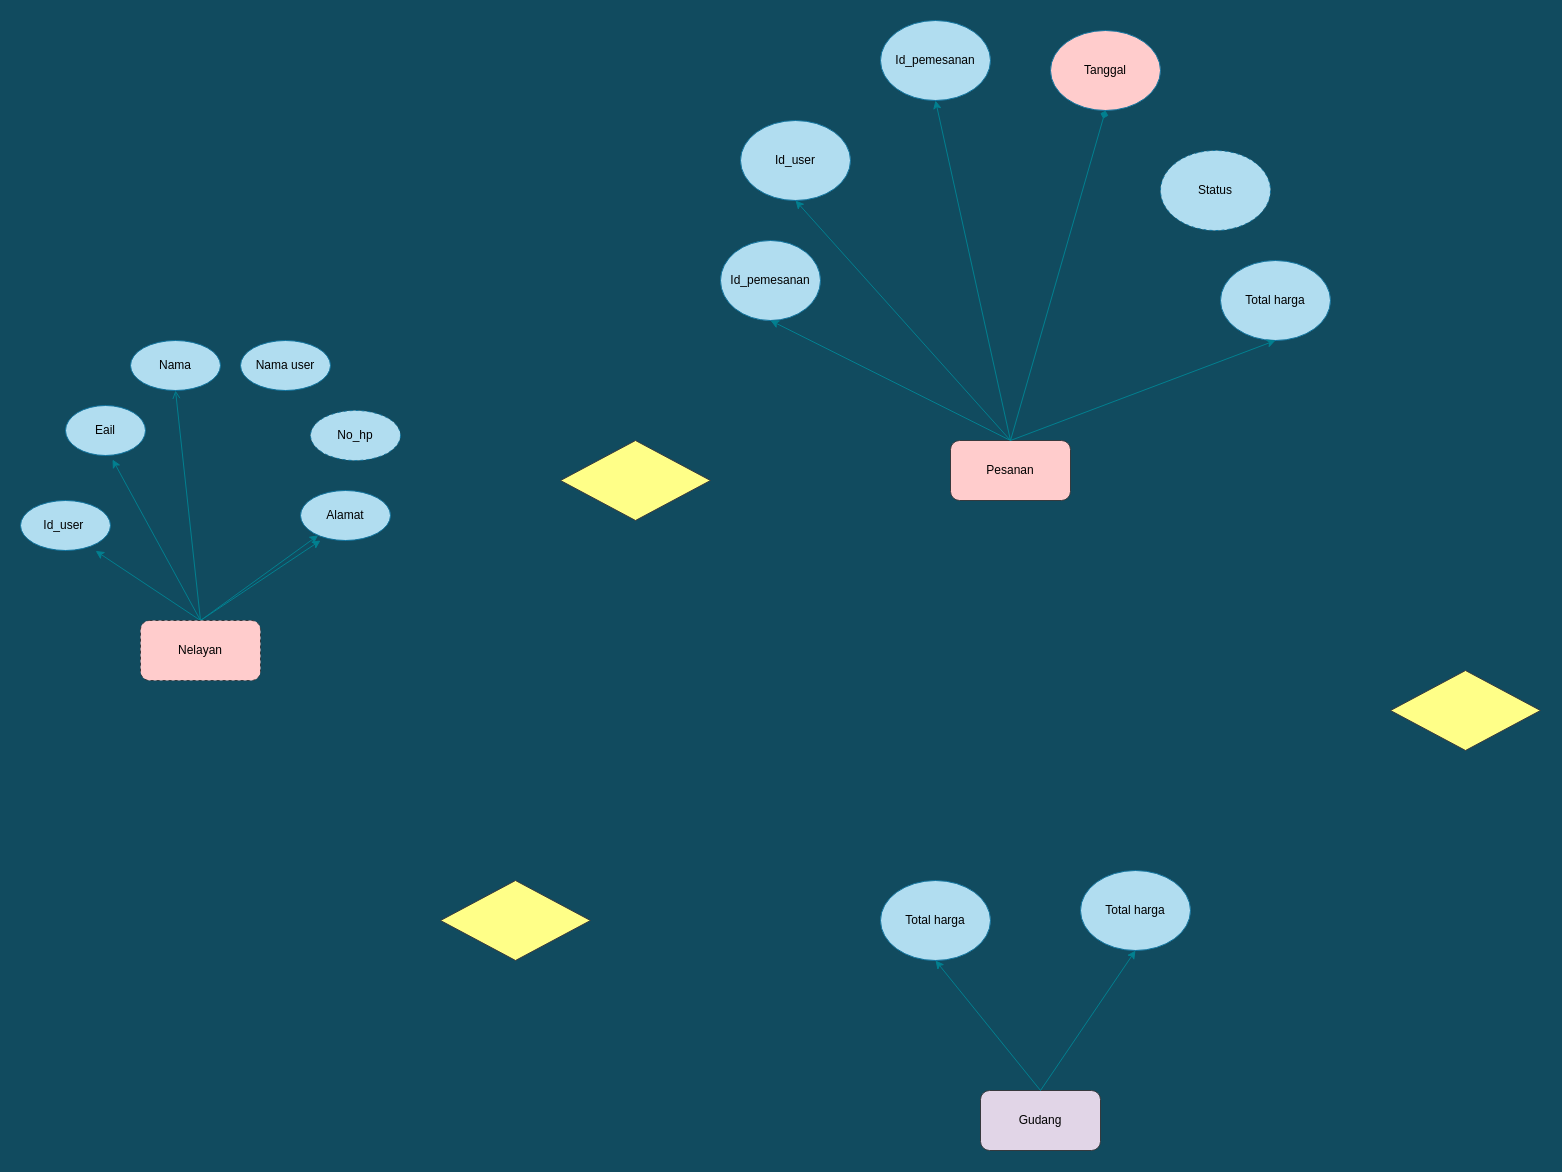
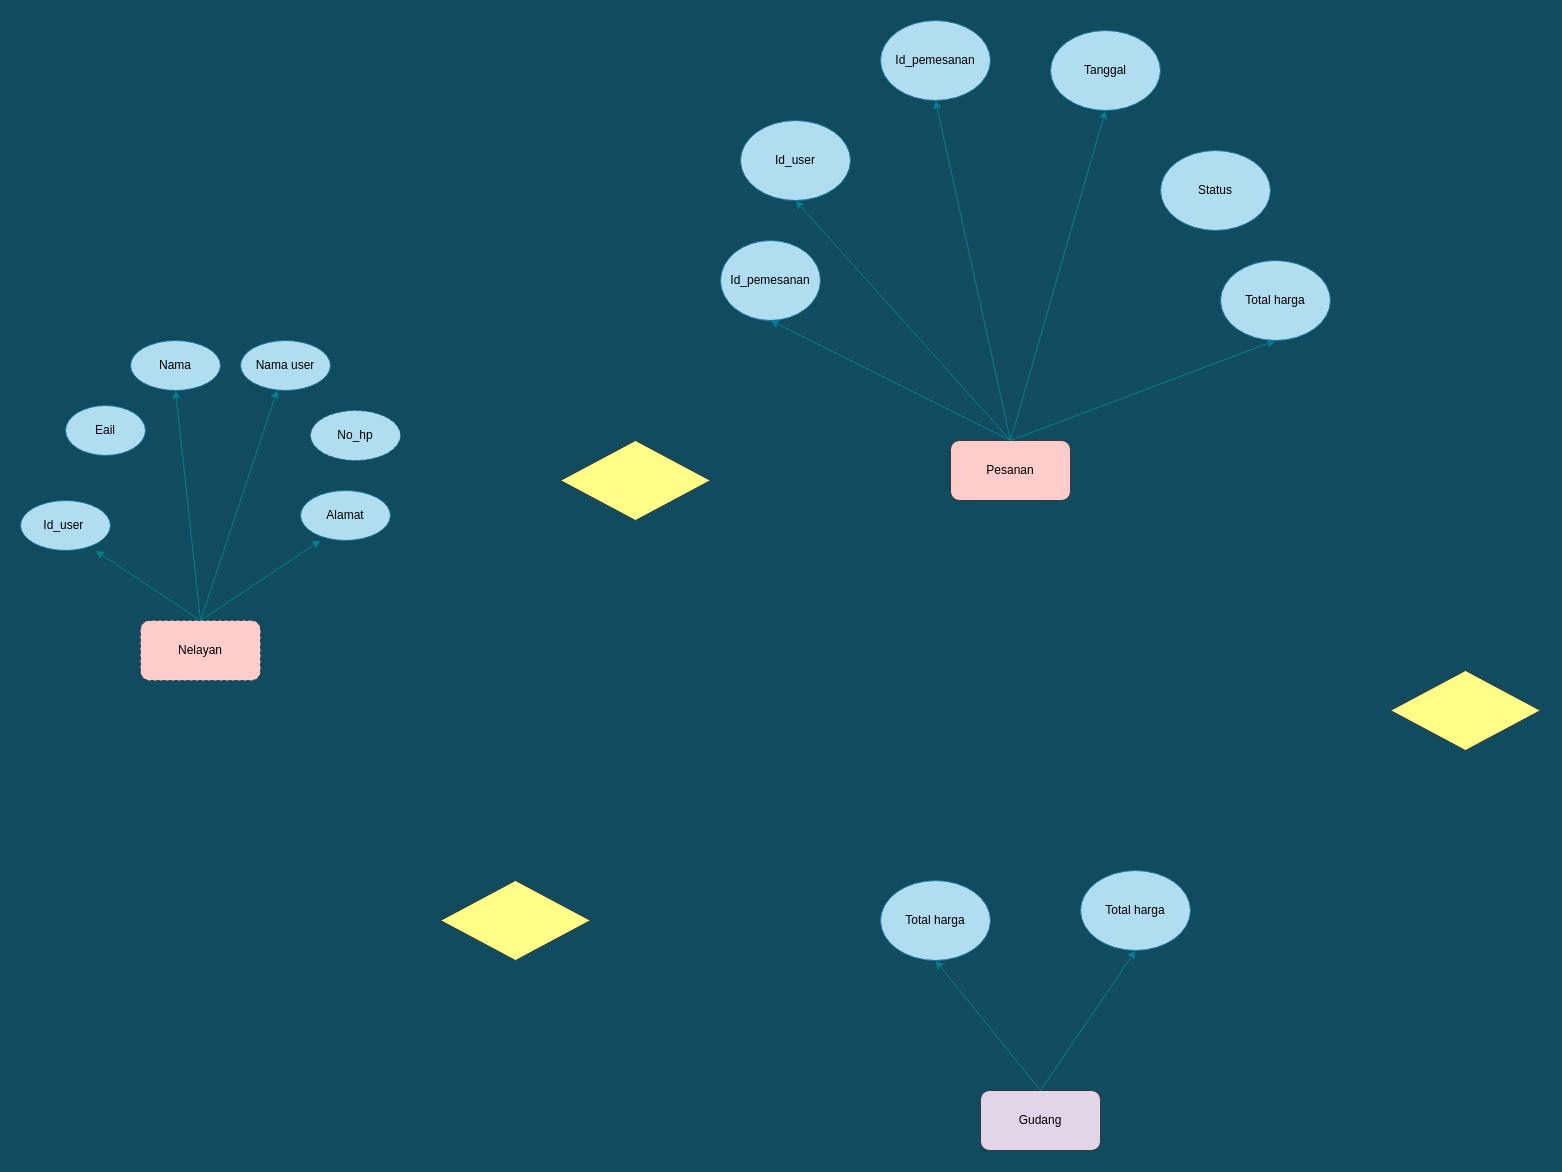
node "Tanggal": fillcolor #ffcccc -> #b1ddf0
edge "Pesanan" -> "Tanggal": arrowhead diamond -> classic
node "Status": style dashed -> solid
edge "Nelayan" -> "Nama": arrowhead open -> classic
edge "Nelayan" -> "Eail": removed
edge "Nelayan" -> "Alamat": now "Nelayan" -> "Nama user"
